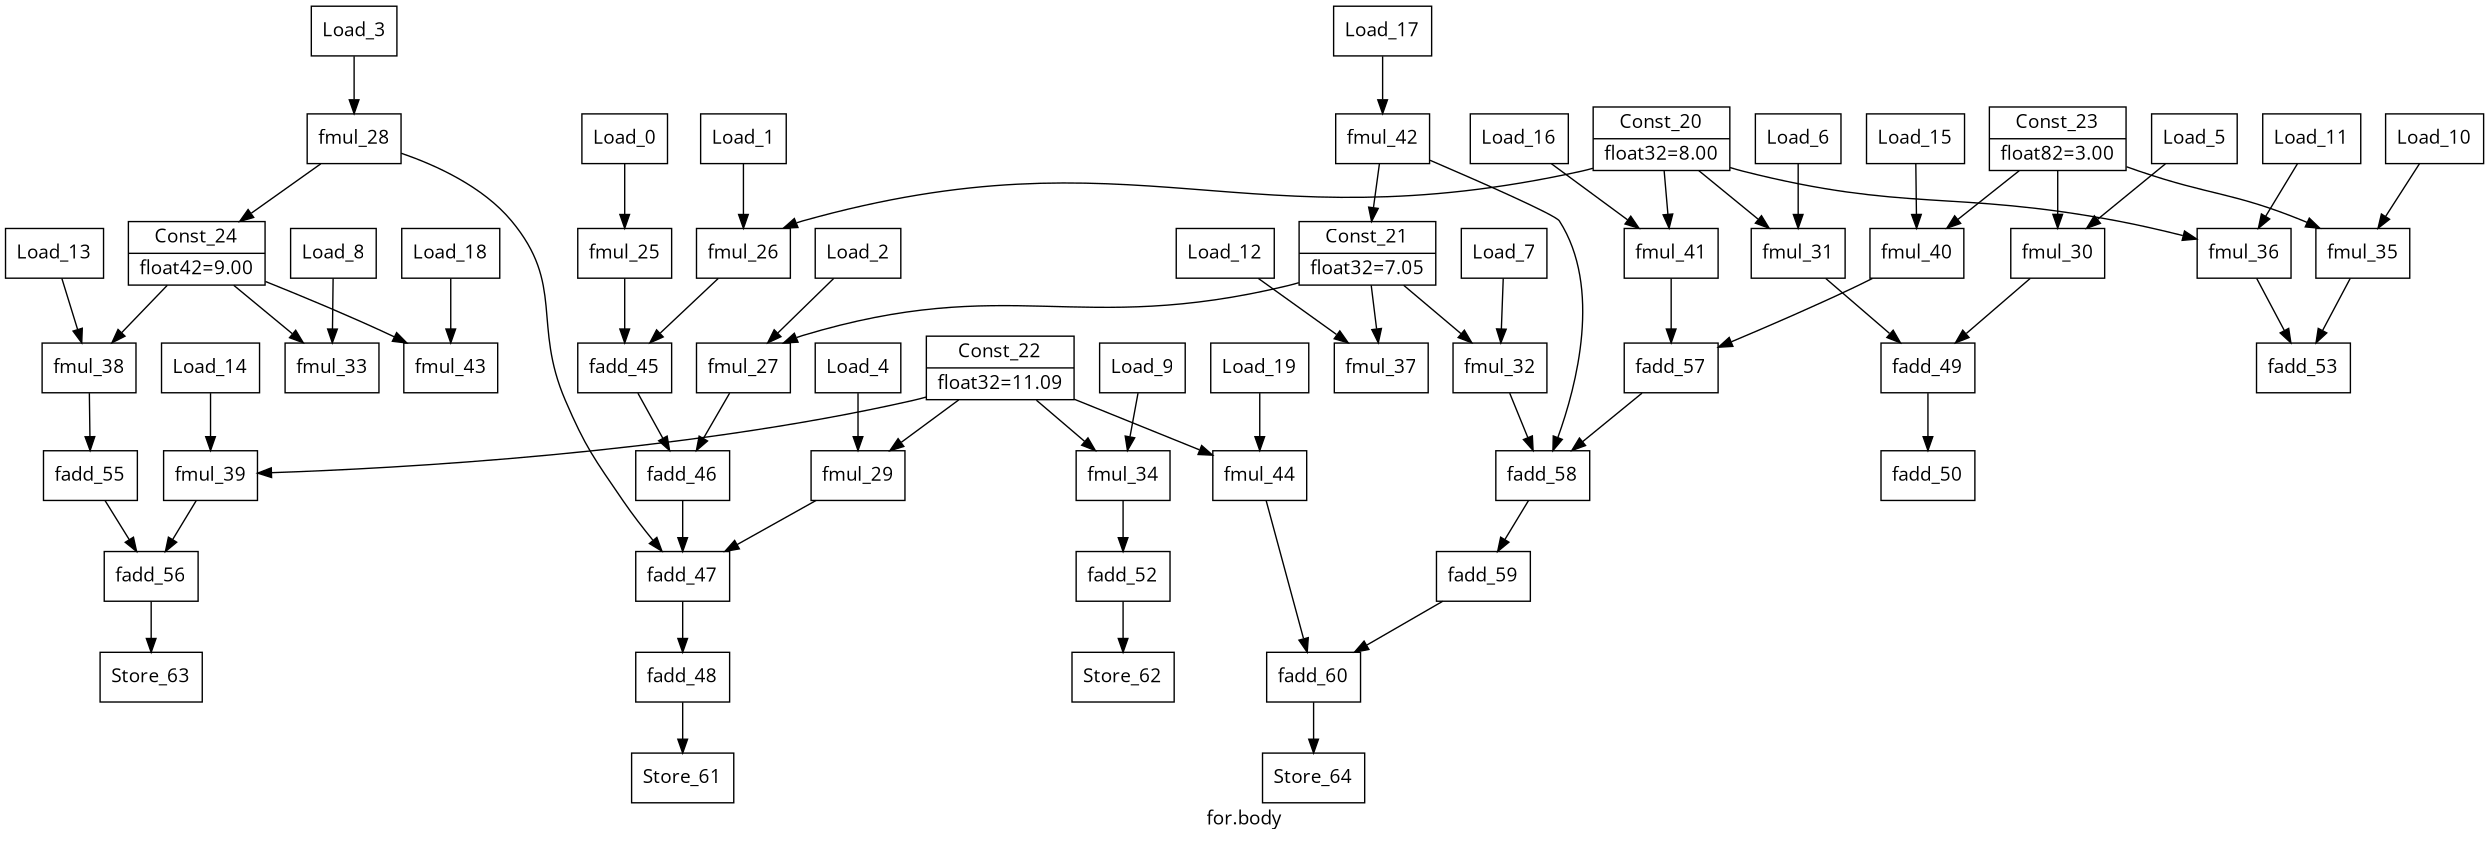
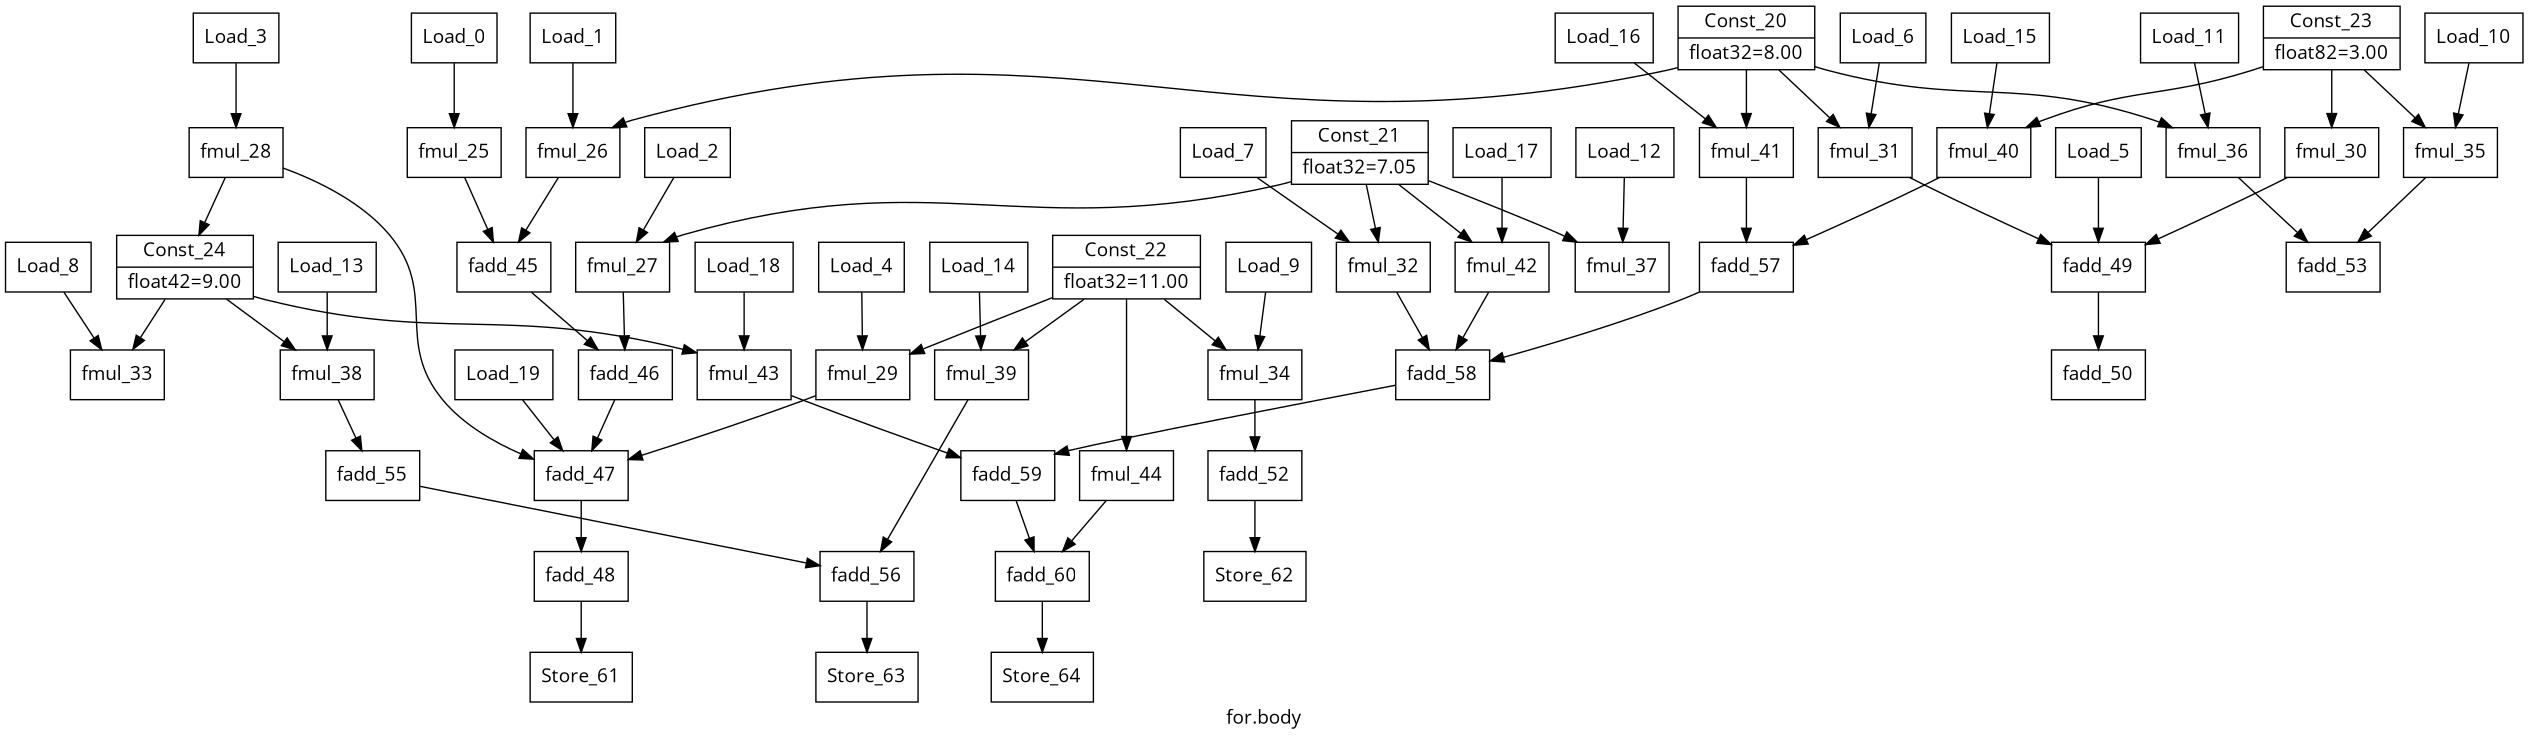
edge "fmul_42" -> "Const_21": reversed
edge "Load_5" -> "fmul_30": now "Load_5" -> "fadd_49"
node "Const_22": text "float32=11.09" -> "float32=11.00"
edge "Load_19" -> "fmul_44": now "Load_19" -> "fadd_47"
edge "fmul_43" -> "fadd_59": added
